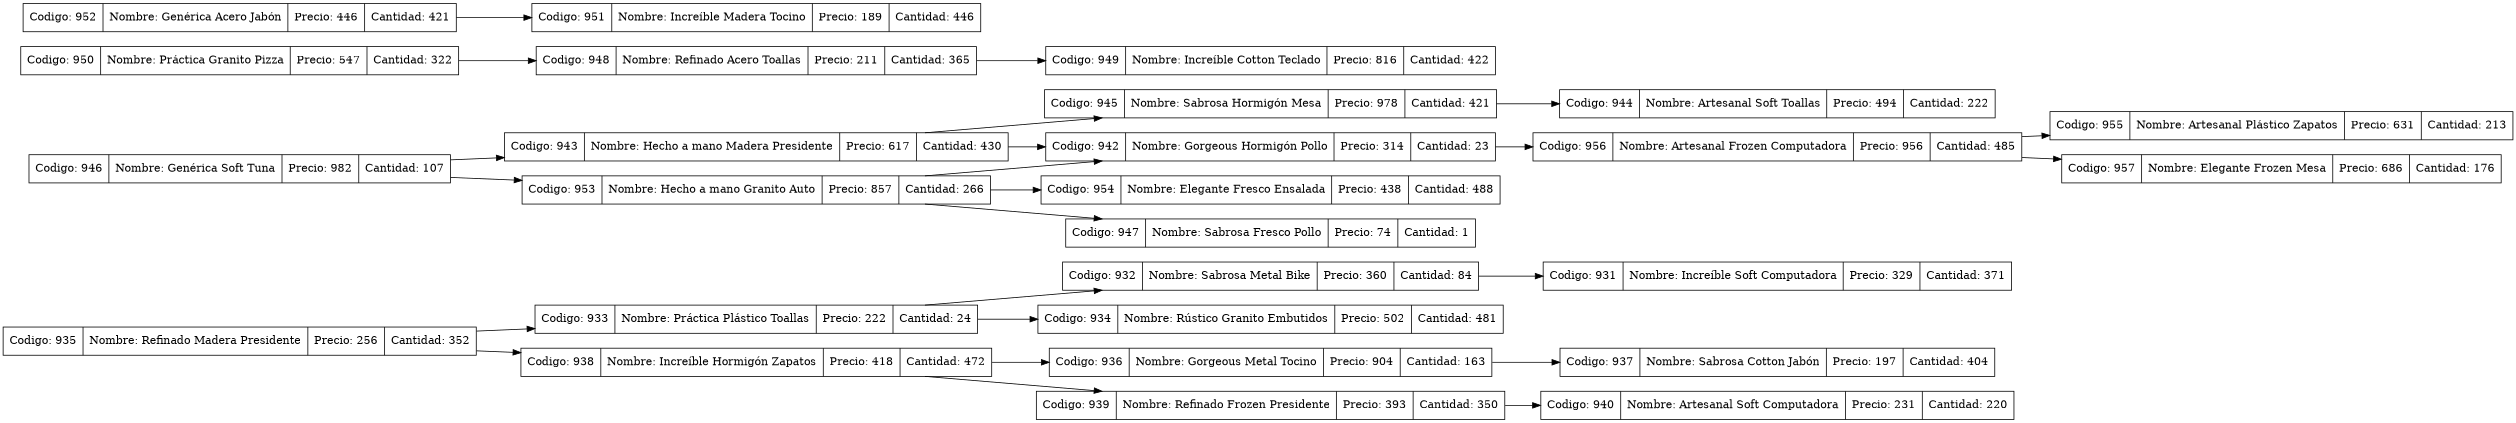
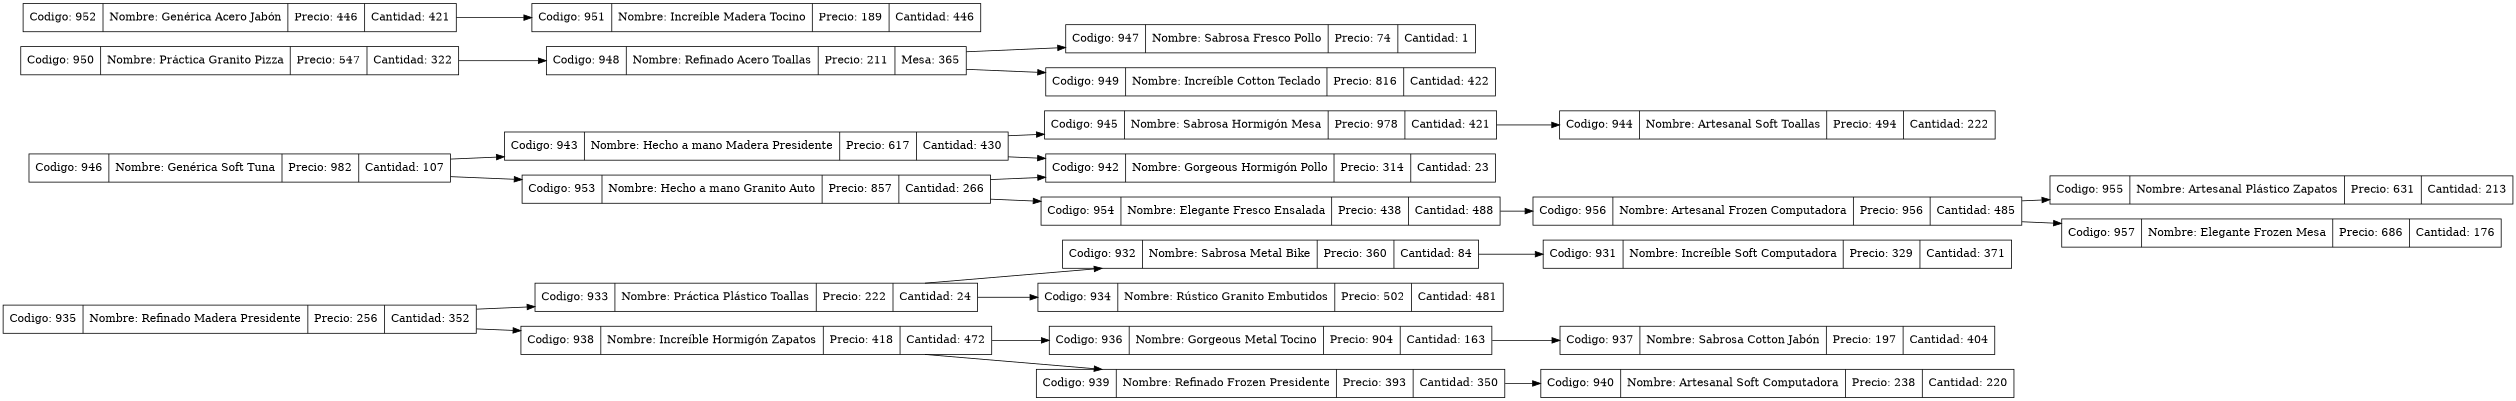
node "Codigo: 948": text "Cantidad: 365" -> "Mesa: 365"
edge "Codigo: 942" -> "Codigo: 956": now "Codigo: 954" -> "Codigo: 956"
edge "Codigo: 953" -> "Codigo: 947": now "Codigo: 948" -> "Codigo: 947"
node "Codigo: 940": text "Precio: 231" -> "Precio: 238"
